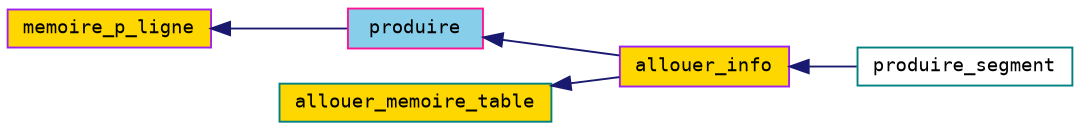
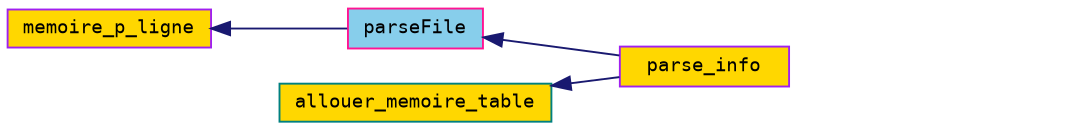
node "produire": label "produire" -> "parseFile"
node "allouer_info": label "allouer_info" -> "parse_info"
node "produire_segment": removed
